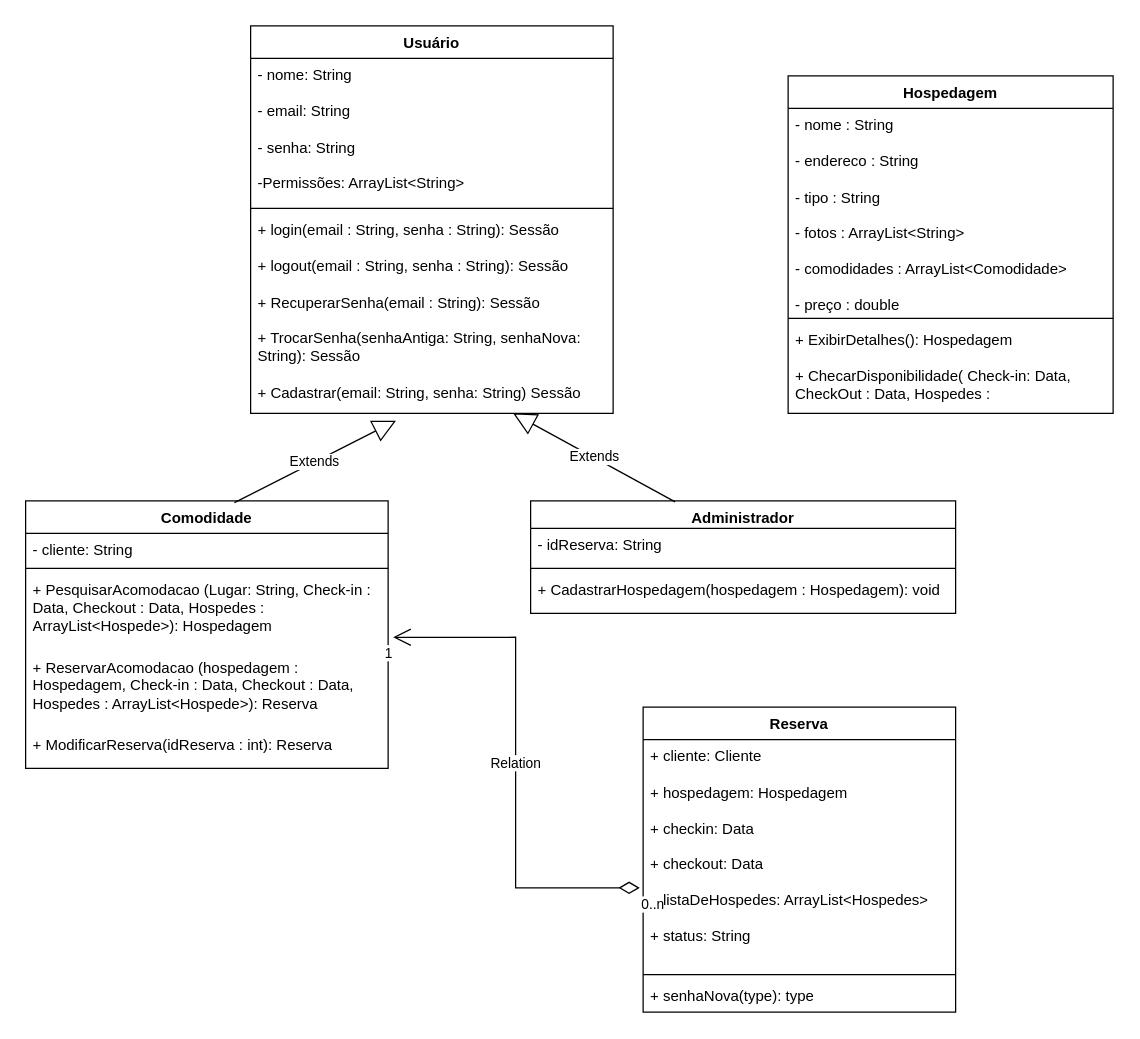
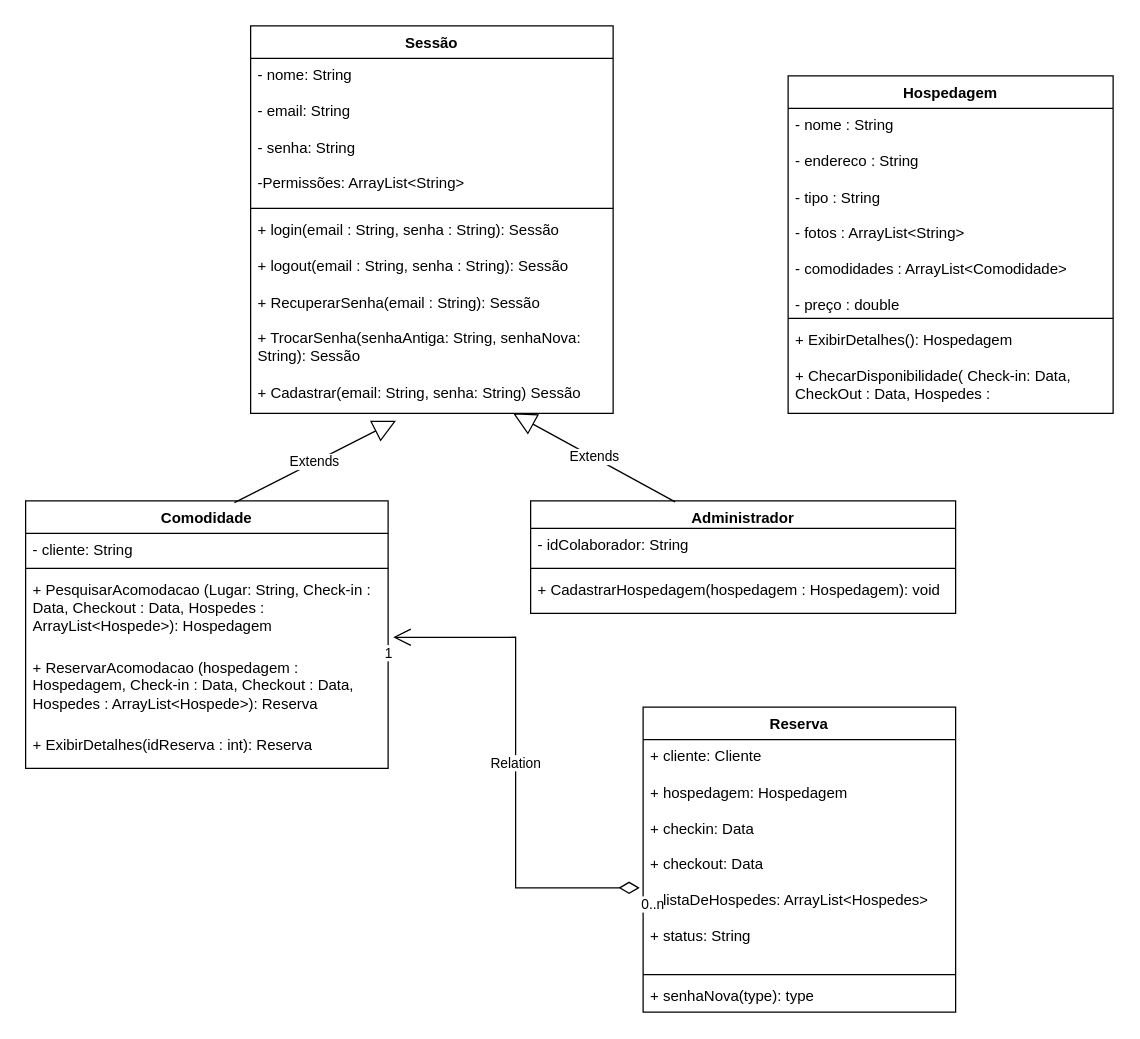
node "Usuário": label "Usuário" -> "Sessão"
node "- idReserva: String": label "- idReserva: String" -> "- idColaborador: String"
node "+ ModificarReserva(idReserva : int): Reserva": label "+ ModificarReserva(idReserva : int): Reserva" -> "+ ExibirDetalhes(idReserva : int): Reserva"
